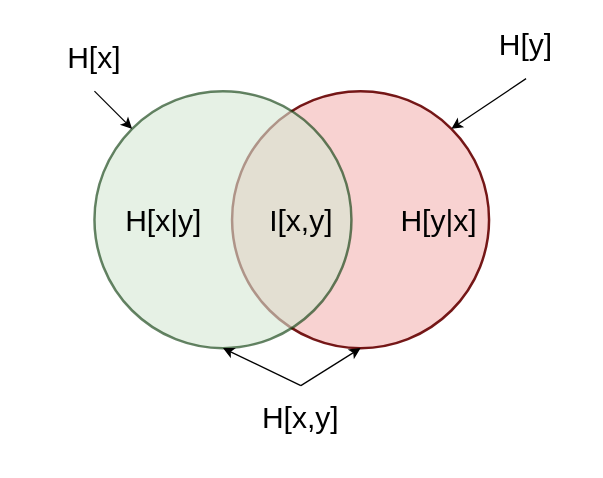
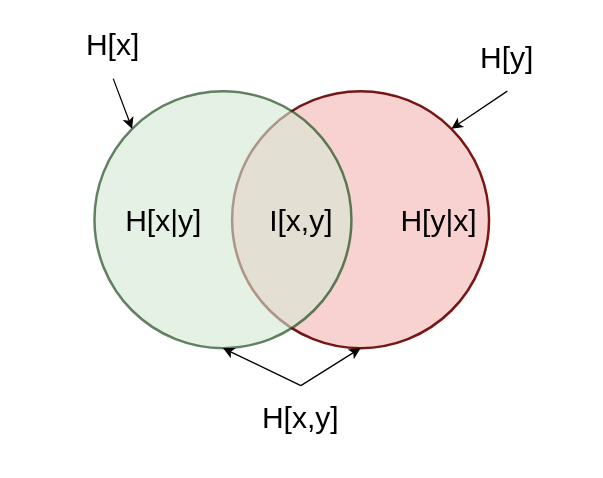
node "H[y]": moved (526, 46) -> (507, 58)
node "H[x]": moved (94, 58) -> (113, 46)
